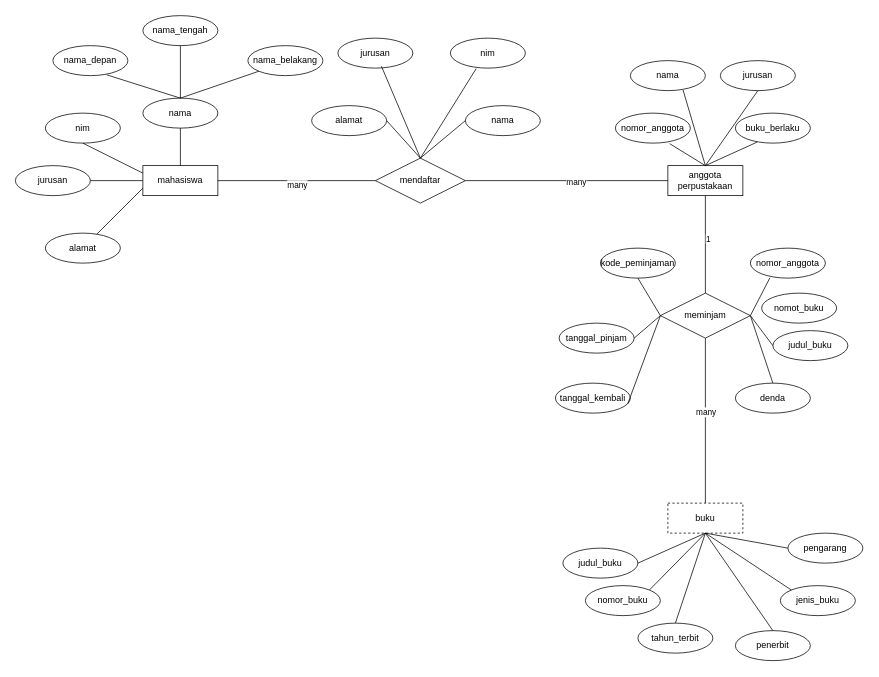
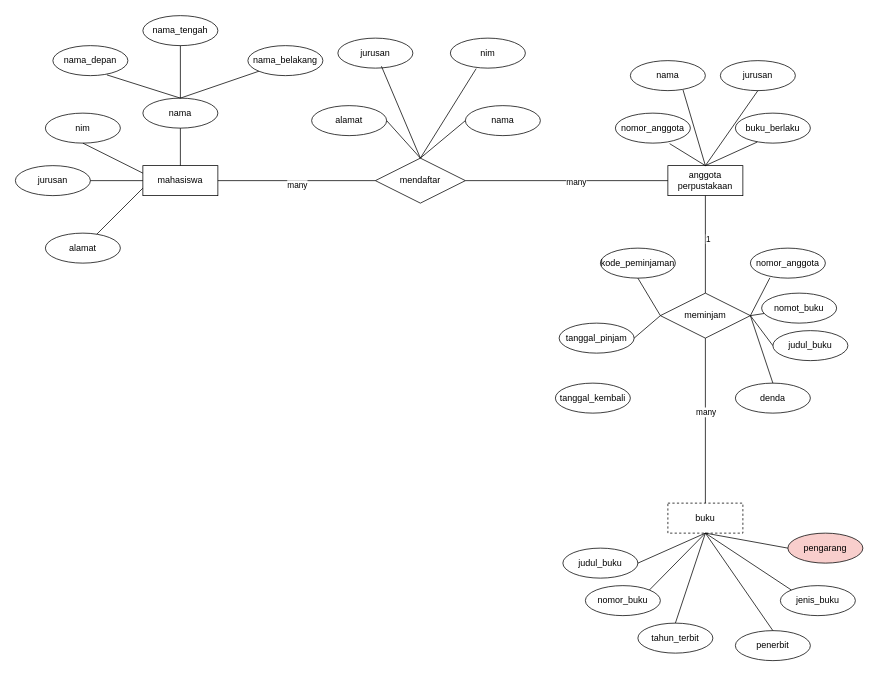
edge "nomot_buku" -- "meminjam": added
edge "meminjam" -- "tanggal_kembali": removed
node "pengarang": fillcolor #ffffff -> #f8cecc
